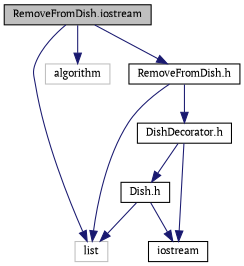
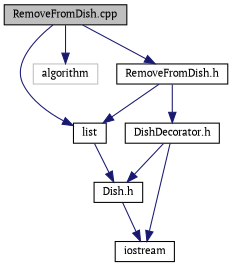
node "RemoveFromDish.iostream": label "RemoveFromDish.iostream" -> "RemoveFromDish.cpp"
edge "Dish.h" -> "list": reversed
node "list": color grey75 -> black
